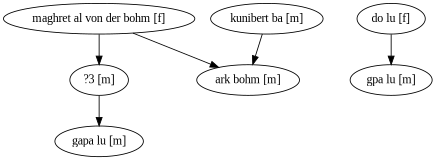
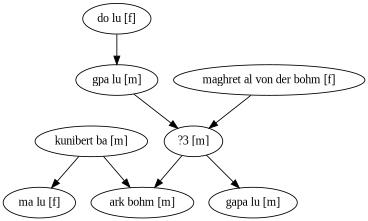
edge "maghret al von der bohm [f]" -> "ark bohm [m]": now "?3 [m]" -> "ark bohm [m]"
edge "gpa lu [m]" -> "?3 [m]": added
node "ma lu [f]": added
